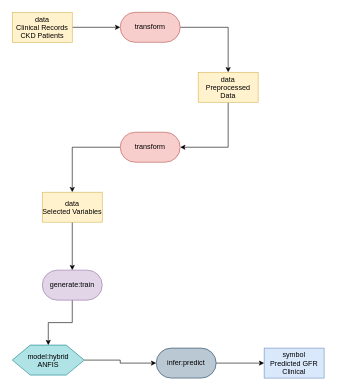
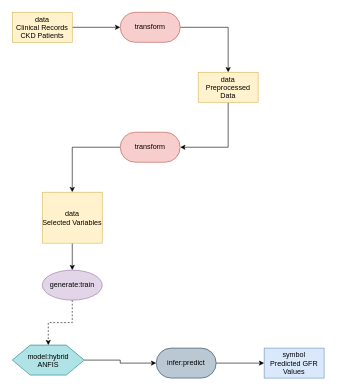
node "data Selected Variables": size 60x30 -> 60x51
node "generate:train": shape rounded rectangle -> ellipse
edge "generate:train" -> "model:hybrid ANFIS": style solid -> dashed
node "symbol Predicted GFR Clinical": label "symbol Predicted GFR Clinical" -> "symbol Predicted GFR Values"
